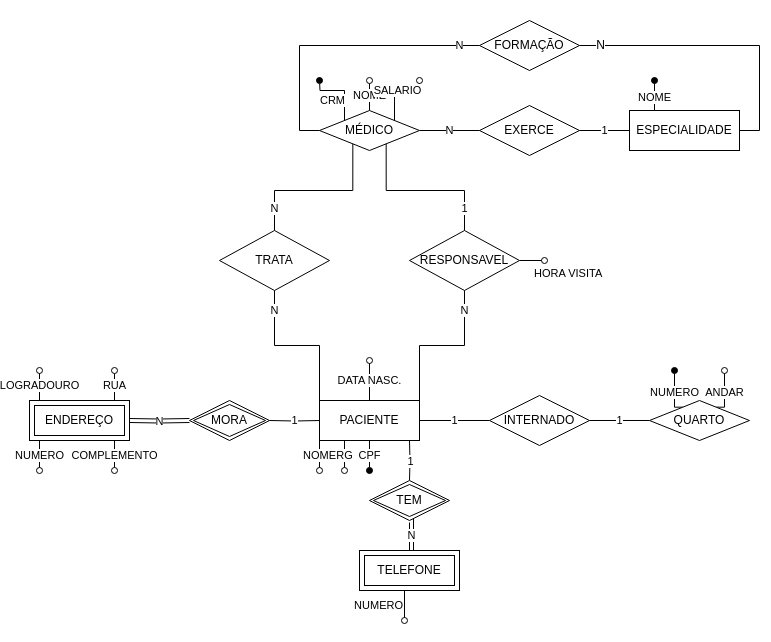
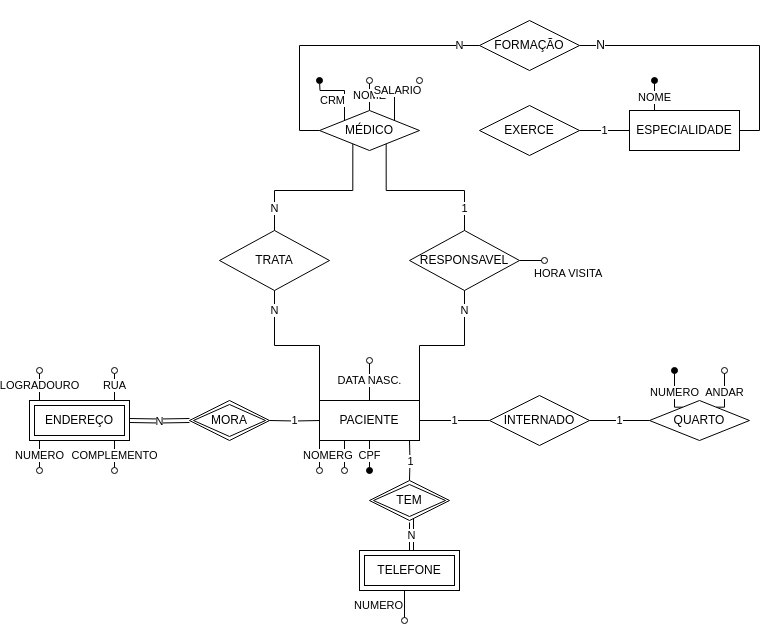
edge "MÉDICO" -- "EXERCE": removed, label "N"
